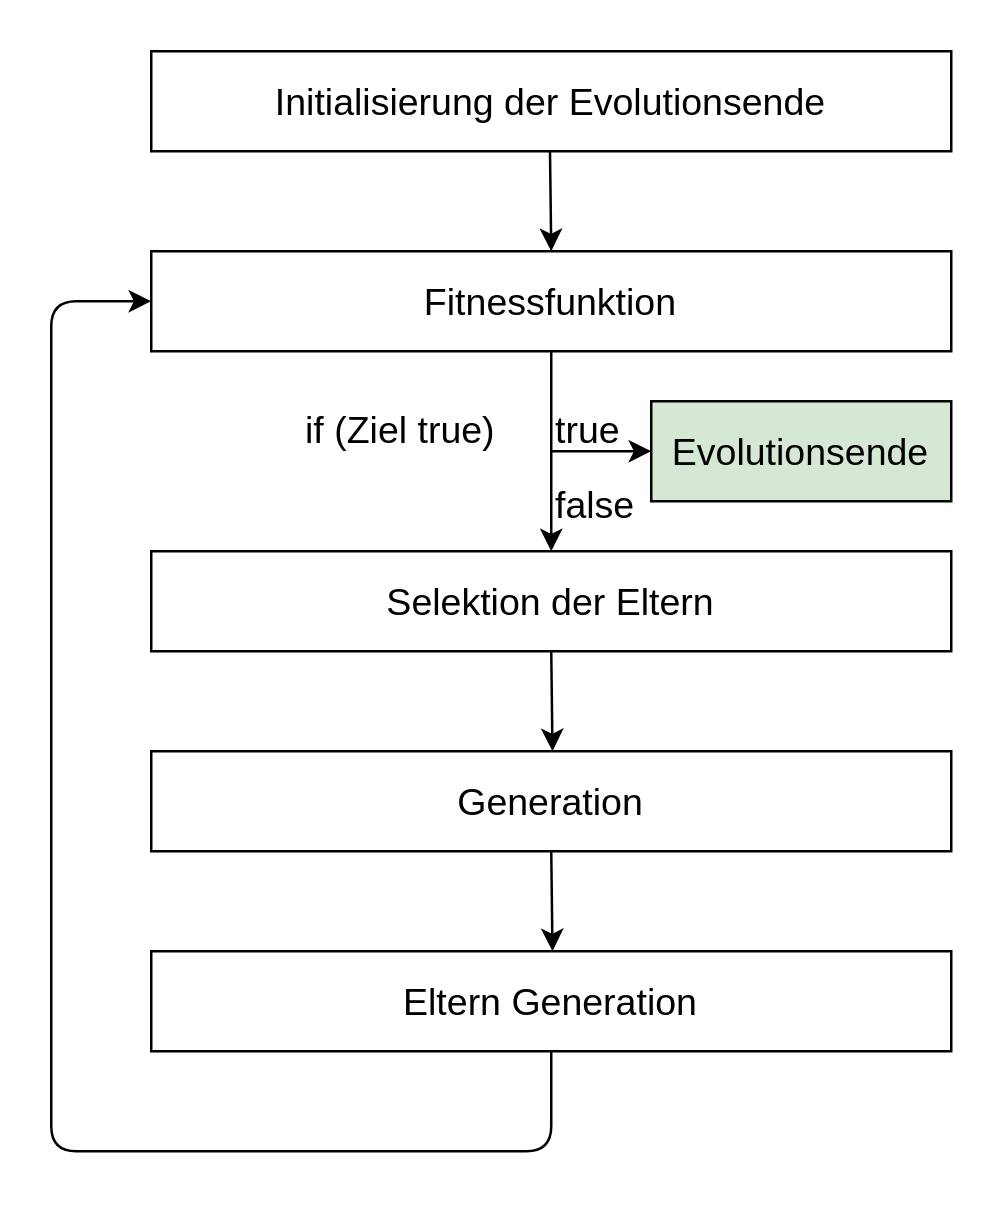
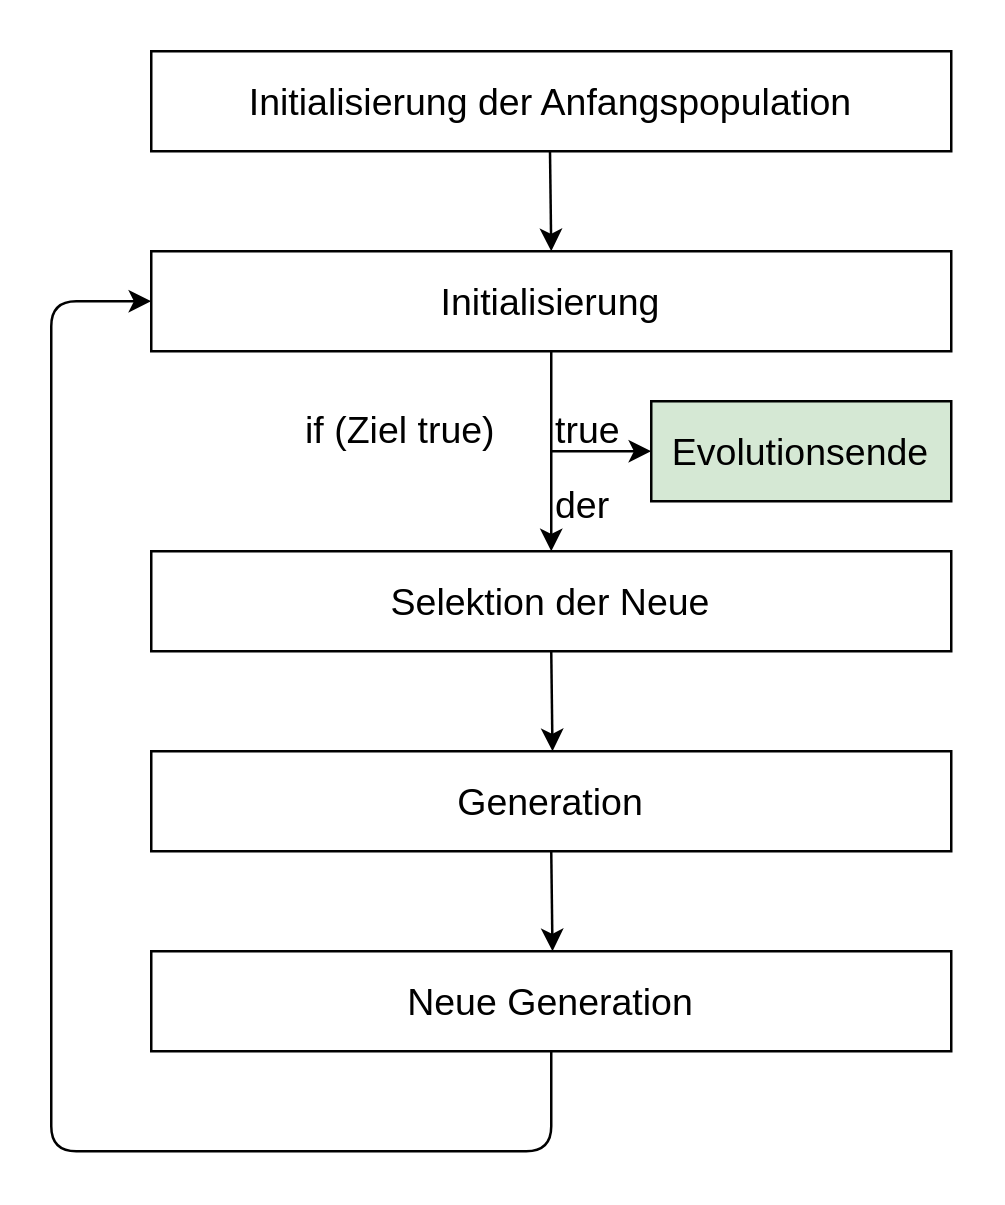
node "Initialisierung der Evolutionsende": label "Initialisierung der Evolutionsende" -> "Initialisierung der Anfangspopulation"
node "Fitnessfunktion": label "Fitnessfunktion" -> "Initialisierung"
node "false": label "false" -> "der"
node "Selektion der Eltern": label "Selektion der Eltern" -> "Selektion der Neue"
node "Eltern Generation": label "Eltern Generation" -> "Neue Generation"
